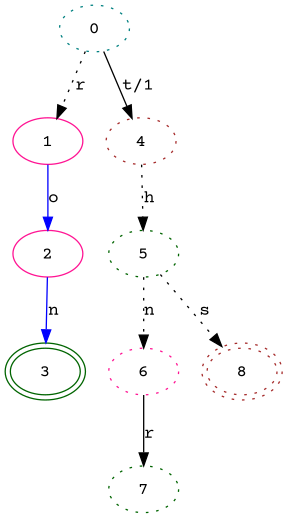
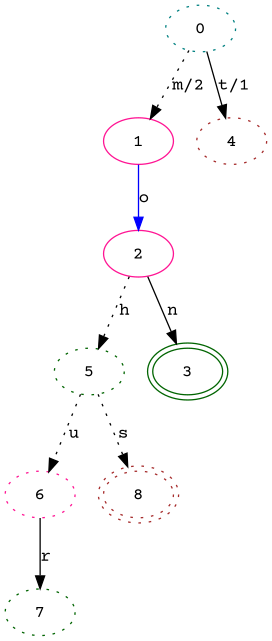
edge "0" -> "1": label "r" -> "m/2"
edge "4" -> "5": now "2" -> "5"
edge "2" -> "3": color blue -> black
edge "5" -> "6": label "n" -> "u"
